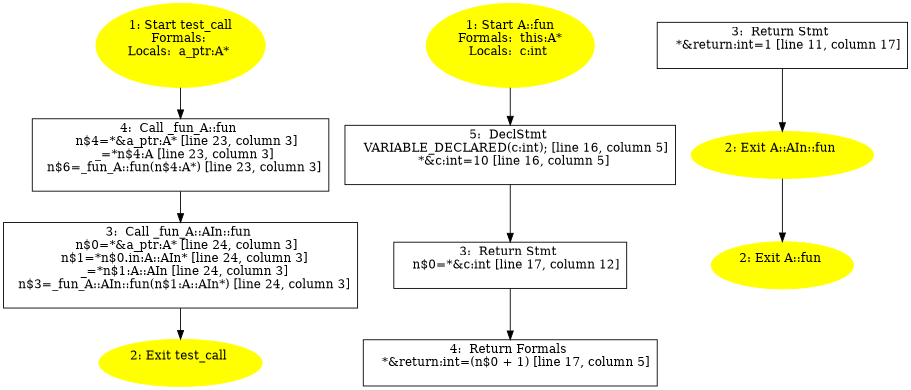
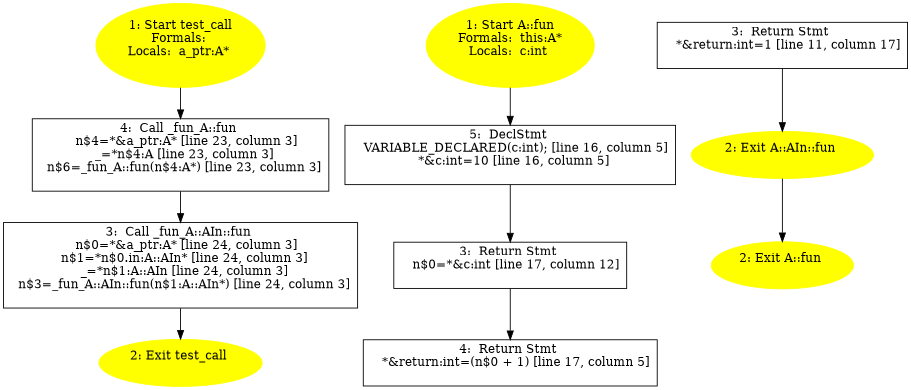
node "4:  Return Formals *&return:int=(n$0 + 1) [line 17, column 5]": label "4:  Return Formals *&return:int=(n$0 + 1) [line 17, column 5]" -> "4:  Return Stmt *&return:int=(n$0 + 1) [line 17, column 5]"
